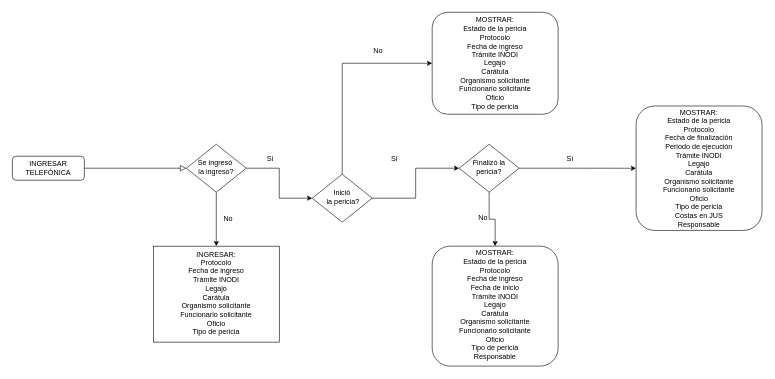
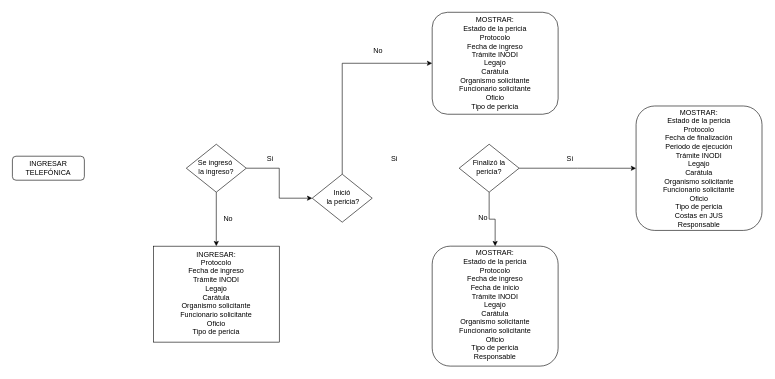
edge "INGRESAR TELEFÓNICA" -> "Se ingresó la ingreso?": removed
edge "Inició la pericia?" -> "Finalizó la pericia?": removed
